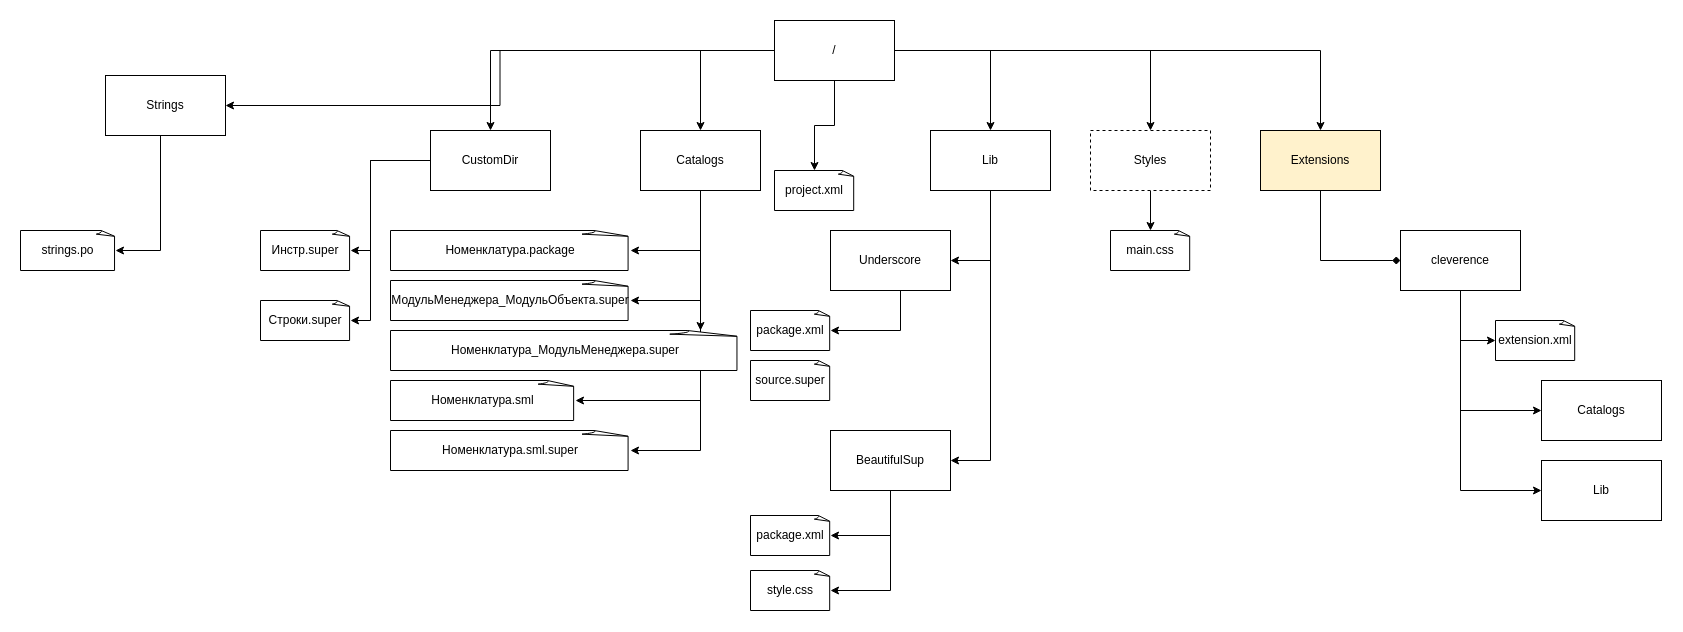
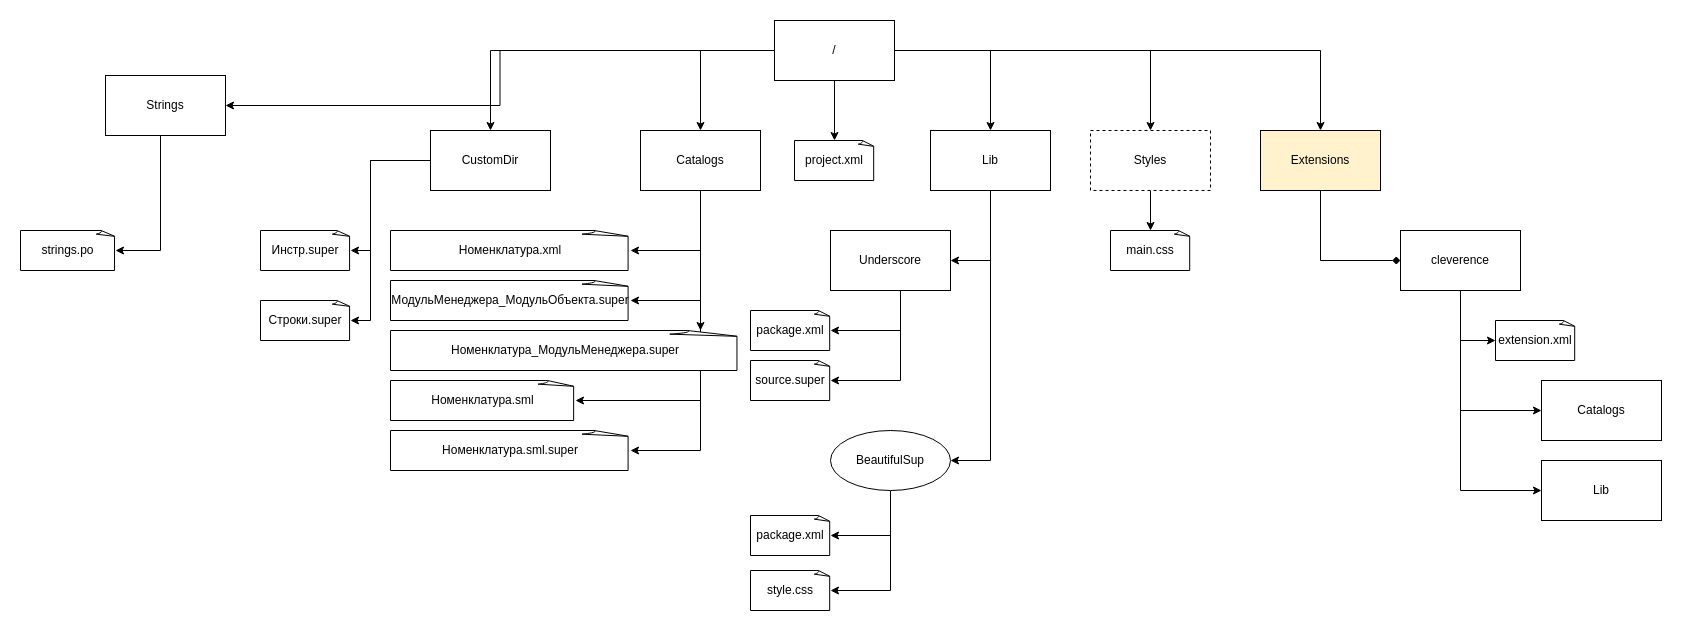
node "project.xml": moved (815, 191) -> (835, 161)
node "Номенклатура.package": label "Номенклатура.package" -> "Номенклатура.xml"
edge "Underscore" -> "source.super": added
node "BeautifulSup": shape rectangle -> ellipse
